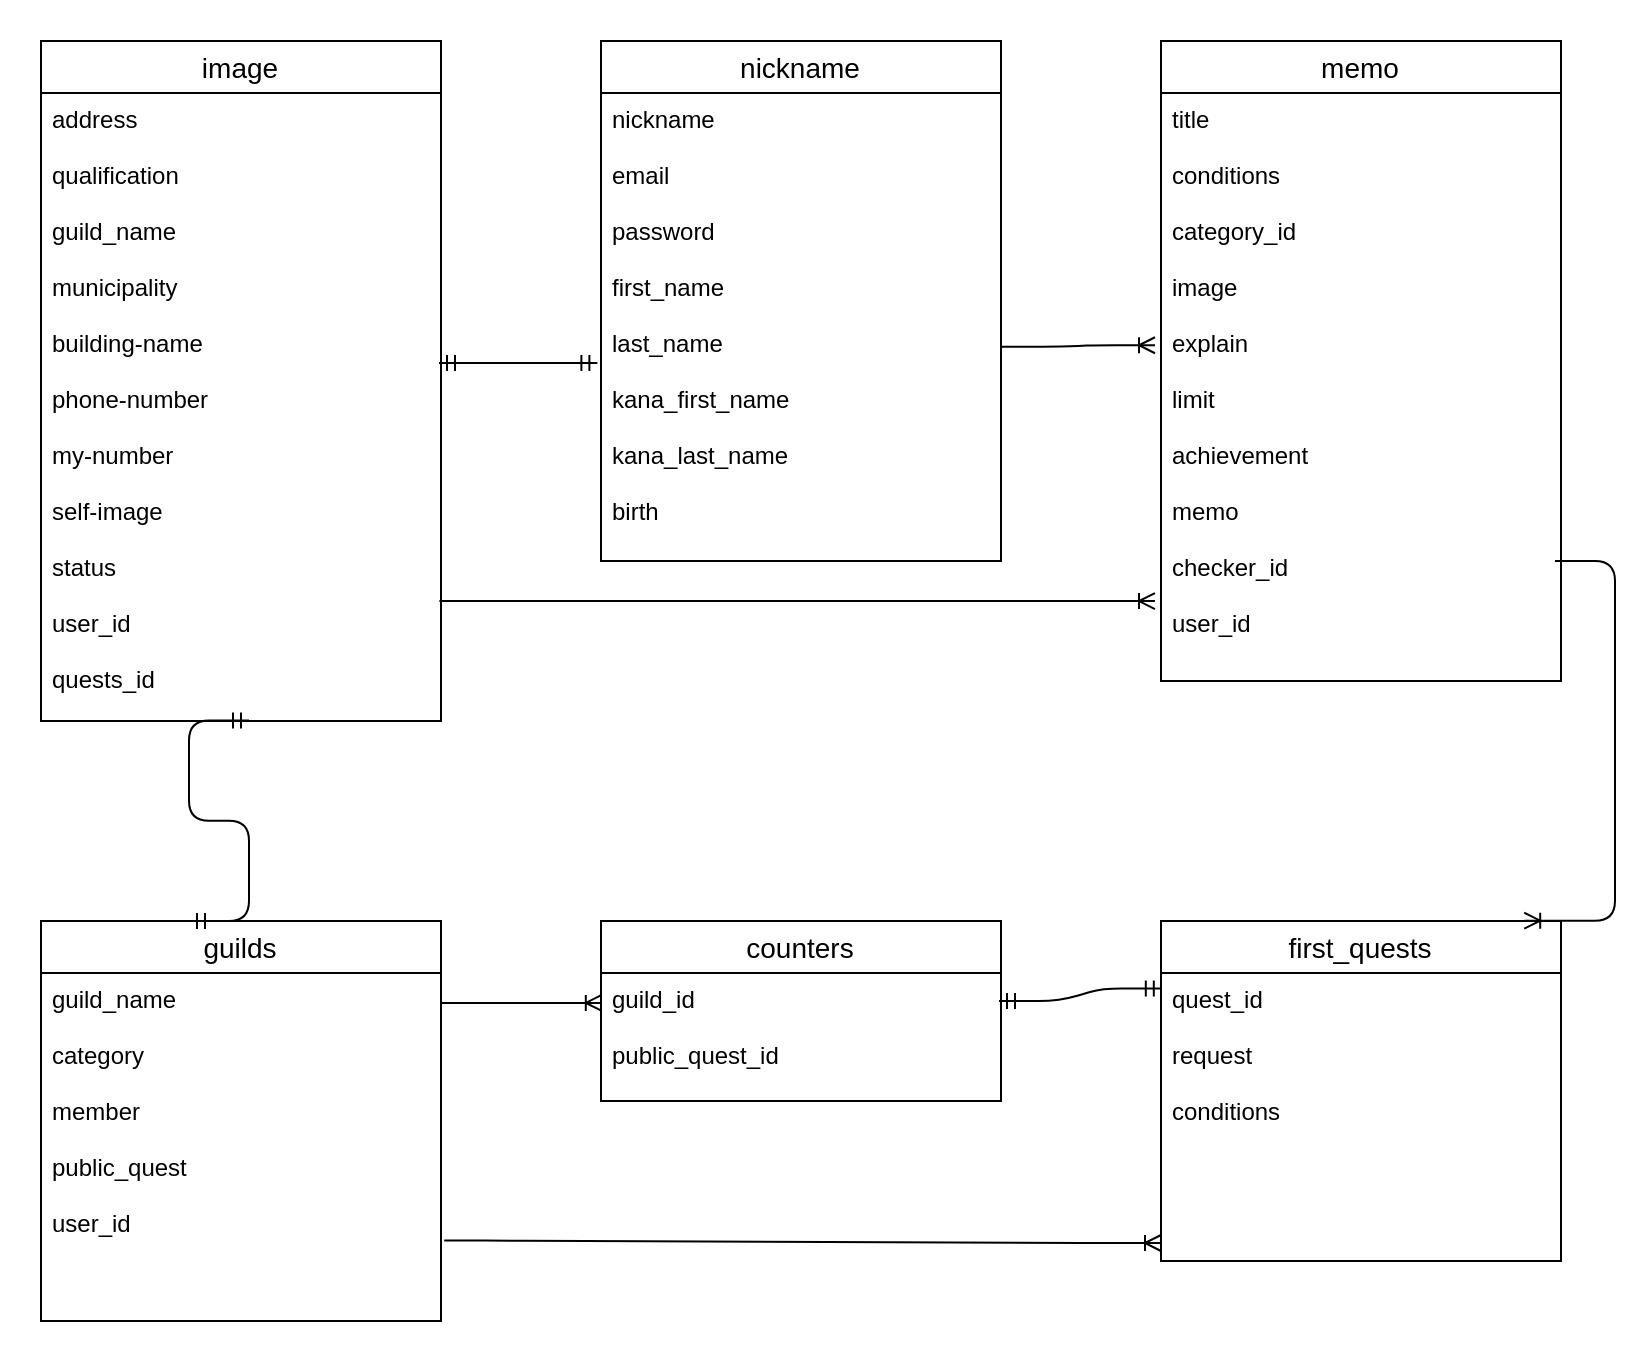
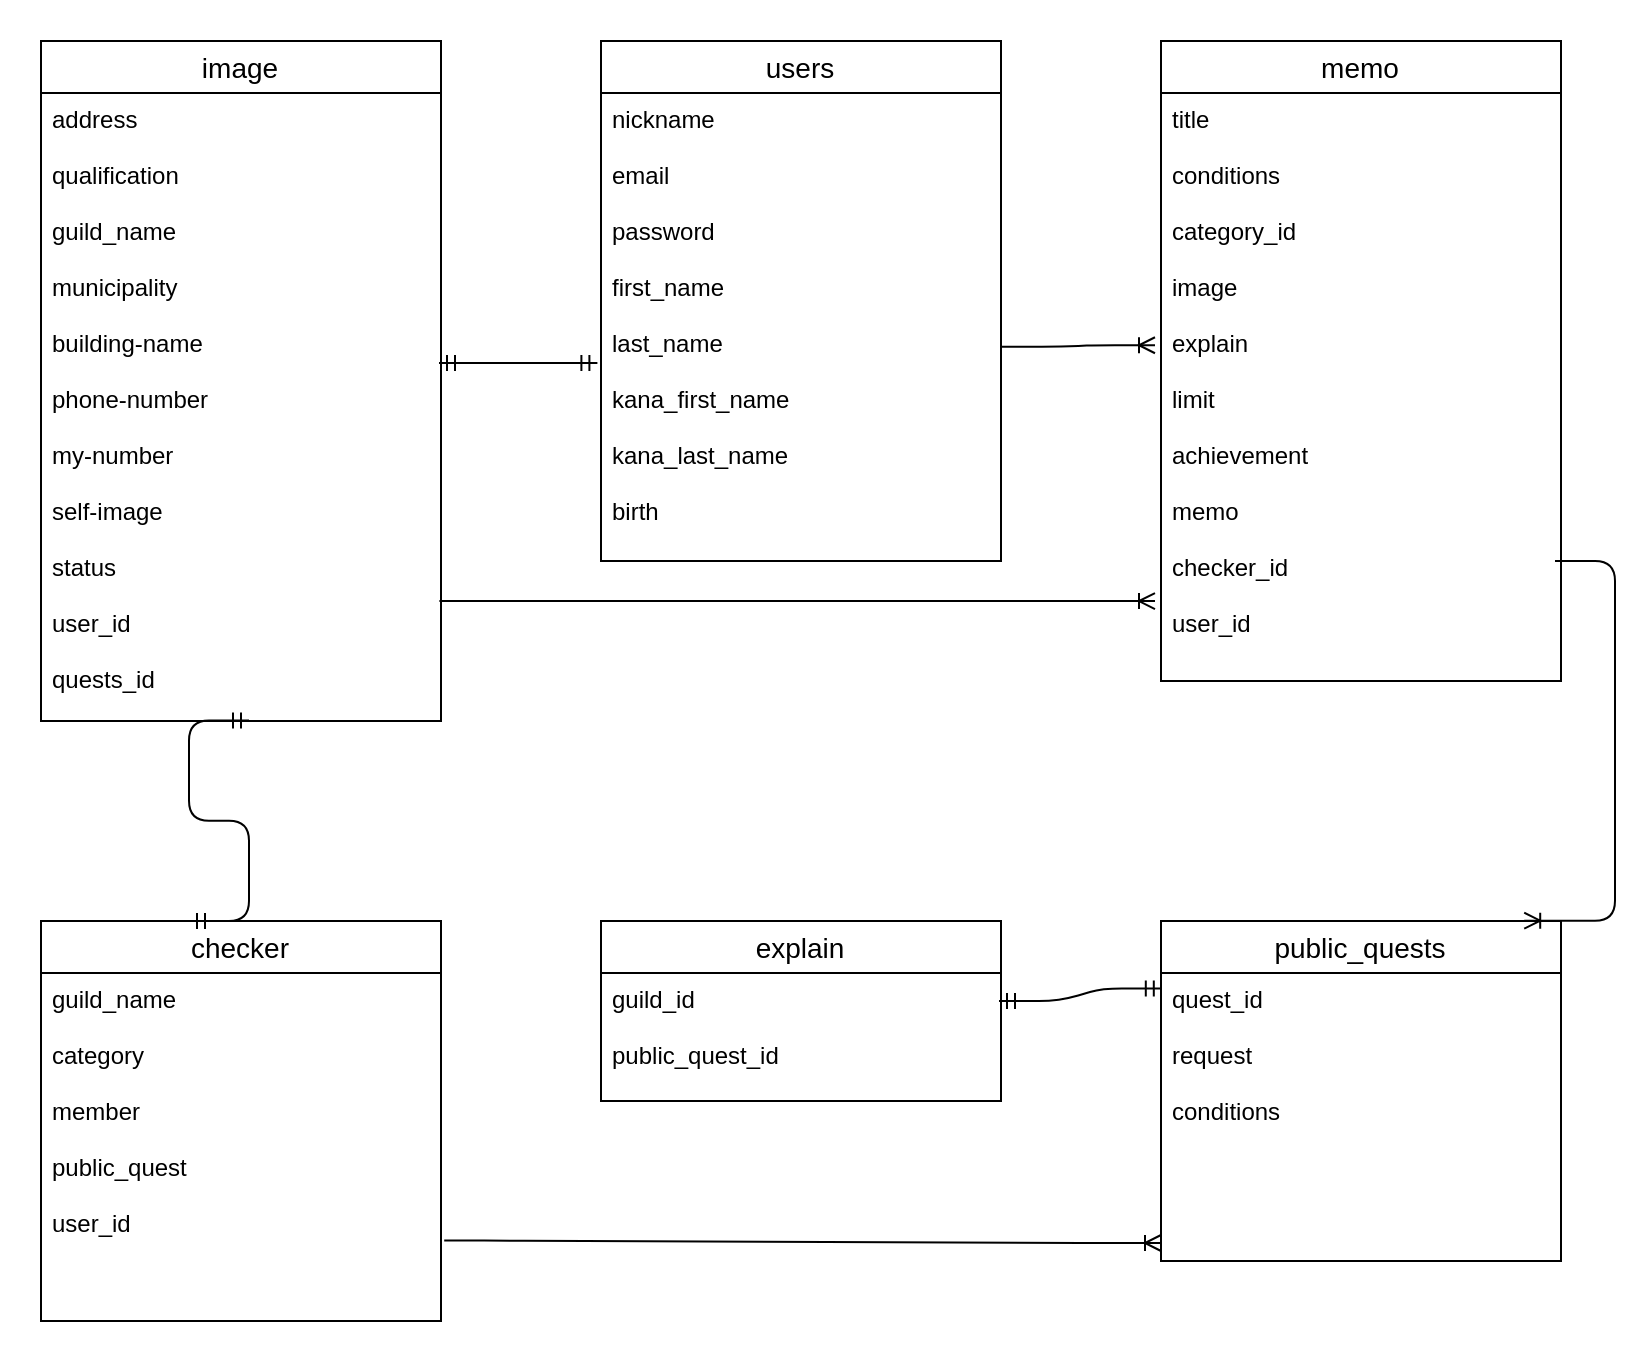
node "nickname": label "nickname" -> "users"
node "guilds": label "guilds" -> "checker"
node "counters": label "counters" -> "explain"
node "first_quests": label "first_quests" -> "public_quests"
edge "guild_name category member public_quest user_id" -> "guild_id public_quest_id": removed
